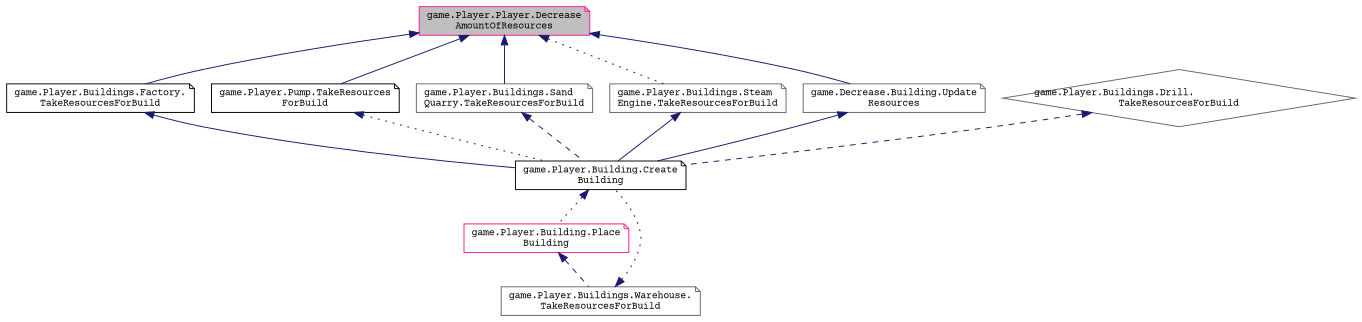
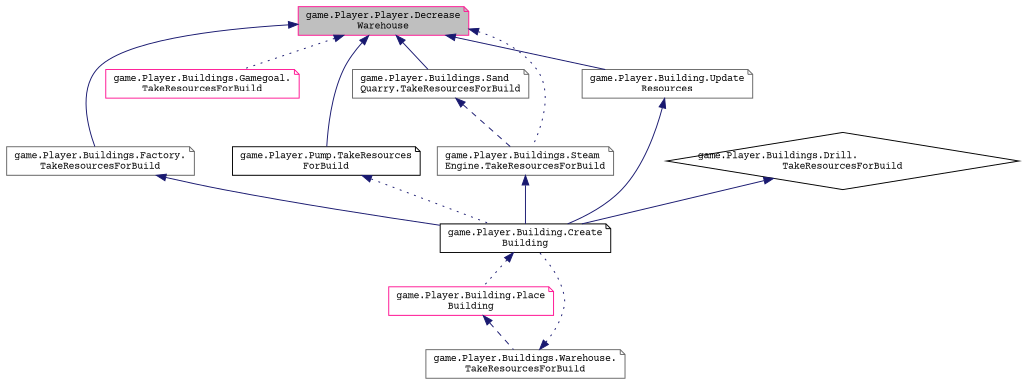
node "game.Player.Player.Decrease AmountOfResources": label "game.Player.Player.Decrease AmountOfResources" -> "game.Player.Player.Decrease Warehouse"
node "game.Player.Buildings.Gamegoal. TakeResourcesForBuild": added
node "game.Player.Buildings.Factory. TakeResourcesForBuild": color black -> gray40
node "game.Decrease.Building.Update Resources": label "game.Decrease.Building.Update Resources" -> "game.Player.Building.Update Resources"
node "game.Player.Buildings.Drill. TakeResourcesForBuild": color gray40 -> black
edge "game.Player.Building.Create Building" -> "game.Player.Buildings.Sand Quarry.TakeResourcesForBuild": now "game.Player.Buildings.Steam Engine.TakeResourcesForBuild" -> "game.Player.Buildings.Sand Quarry.TakeResourcesForBuild"
edge "game.Player.Building.Create Building" -> "game.Player.Buildings.Drill. TakeResourcesForBuild": style dashed -> solid
